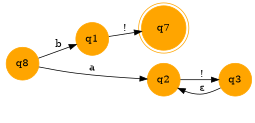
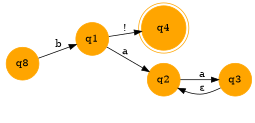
node "q7": label "q7" -> "q4"
edge "q2" -> "q3": label "!" -> "a"
edge "q8" -> "q2": now "q1" -> "q2"
